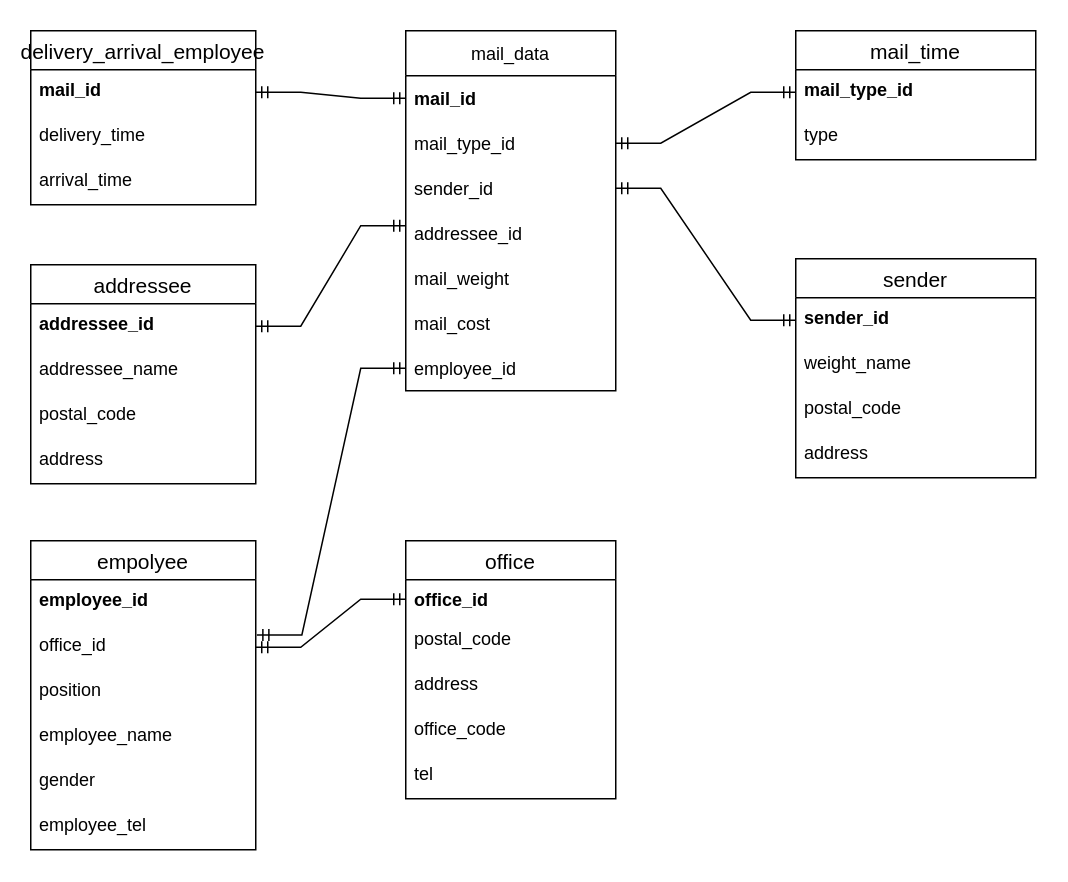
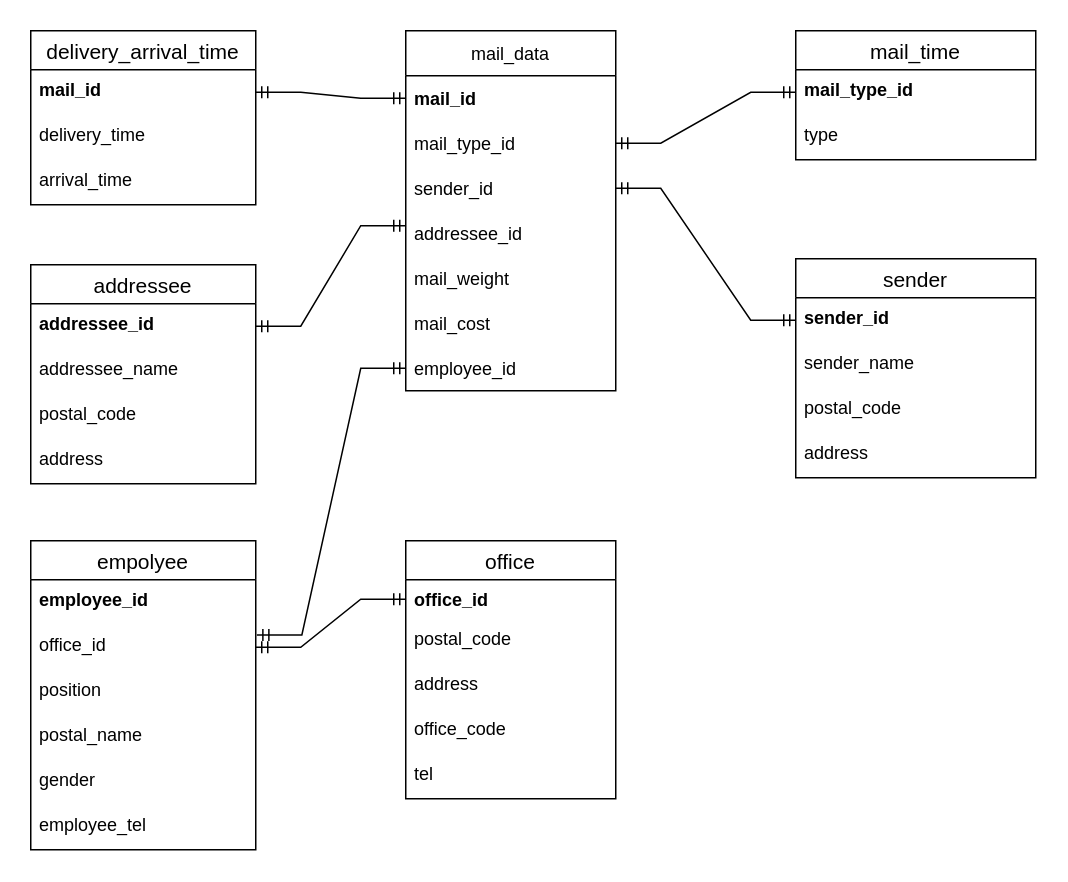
node "delivery_arrival_employee": label "delivery_arrival_employee" -> "delivery_arrival_time"
node "weight_name": label "weight_name" -> "sender_name"
node "employee_name": label "employee_name" -> "postal_name"
